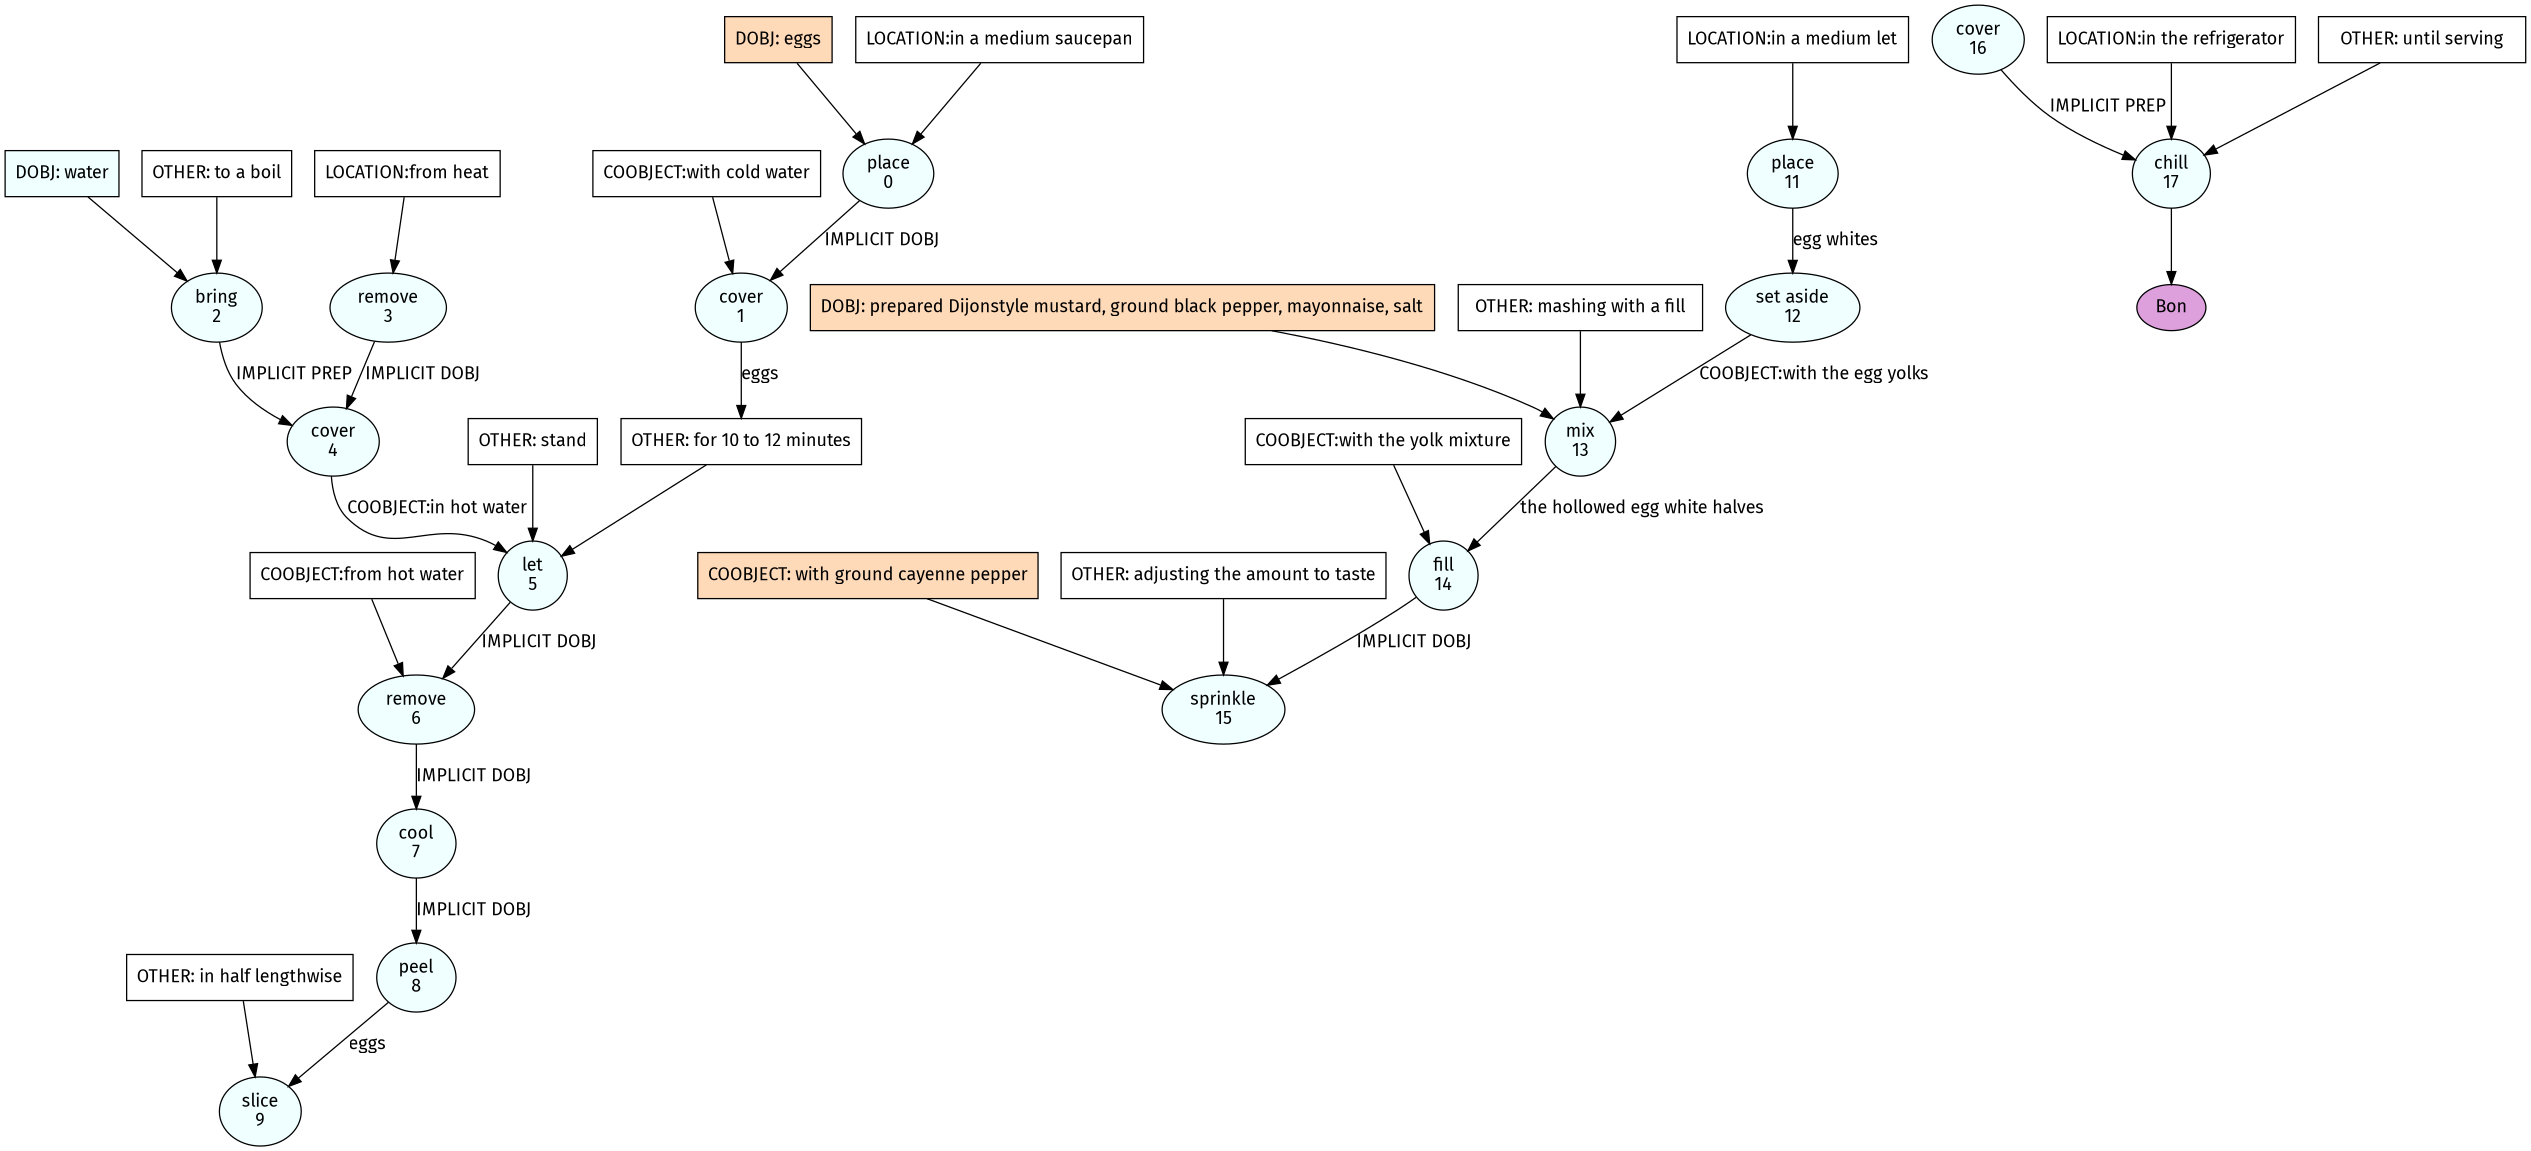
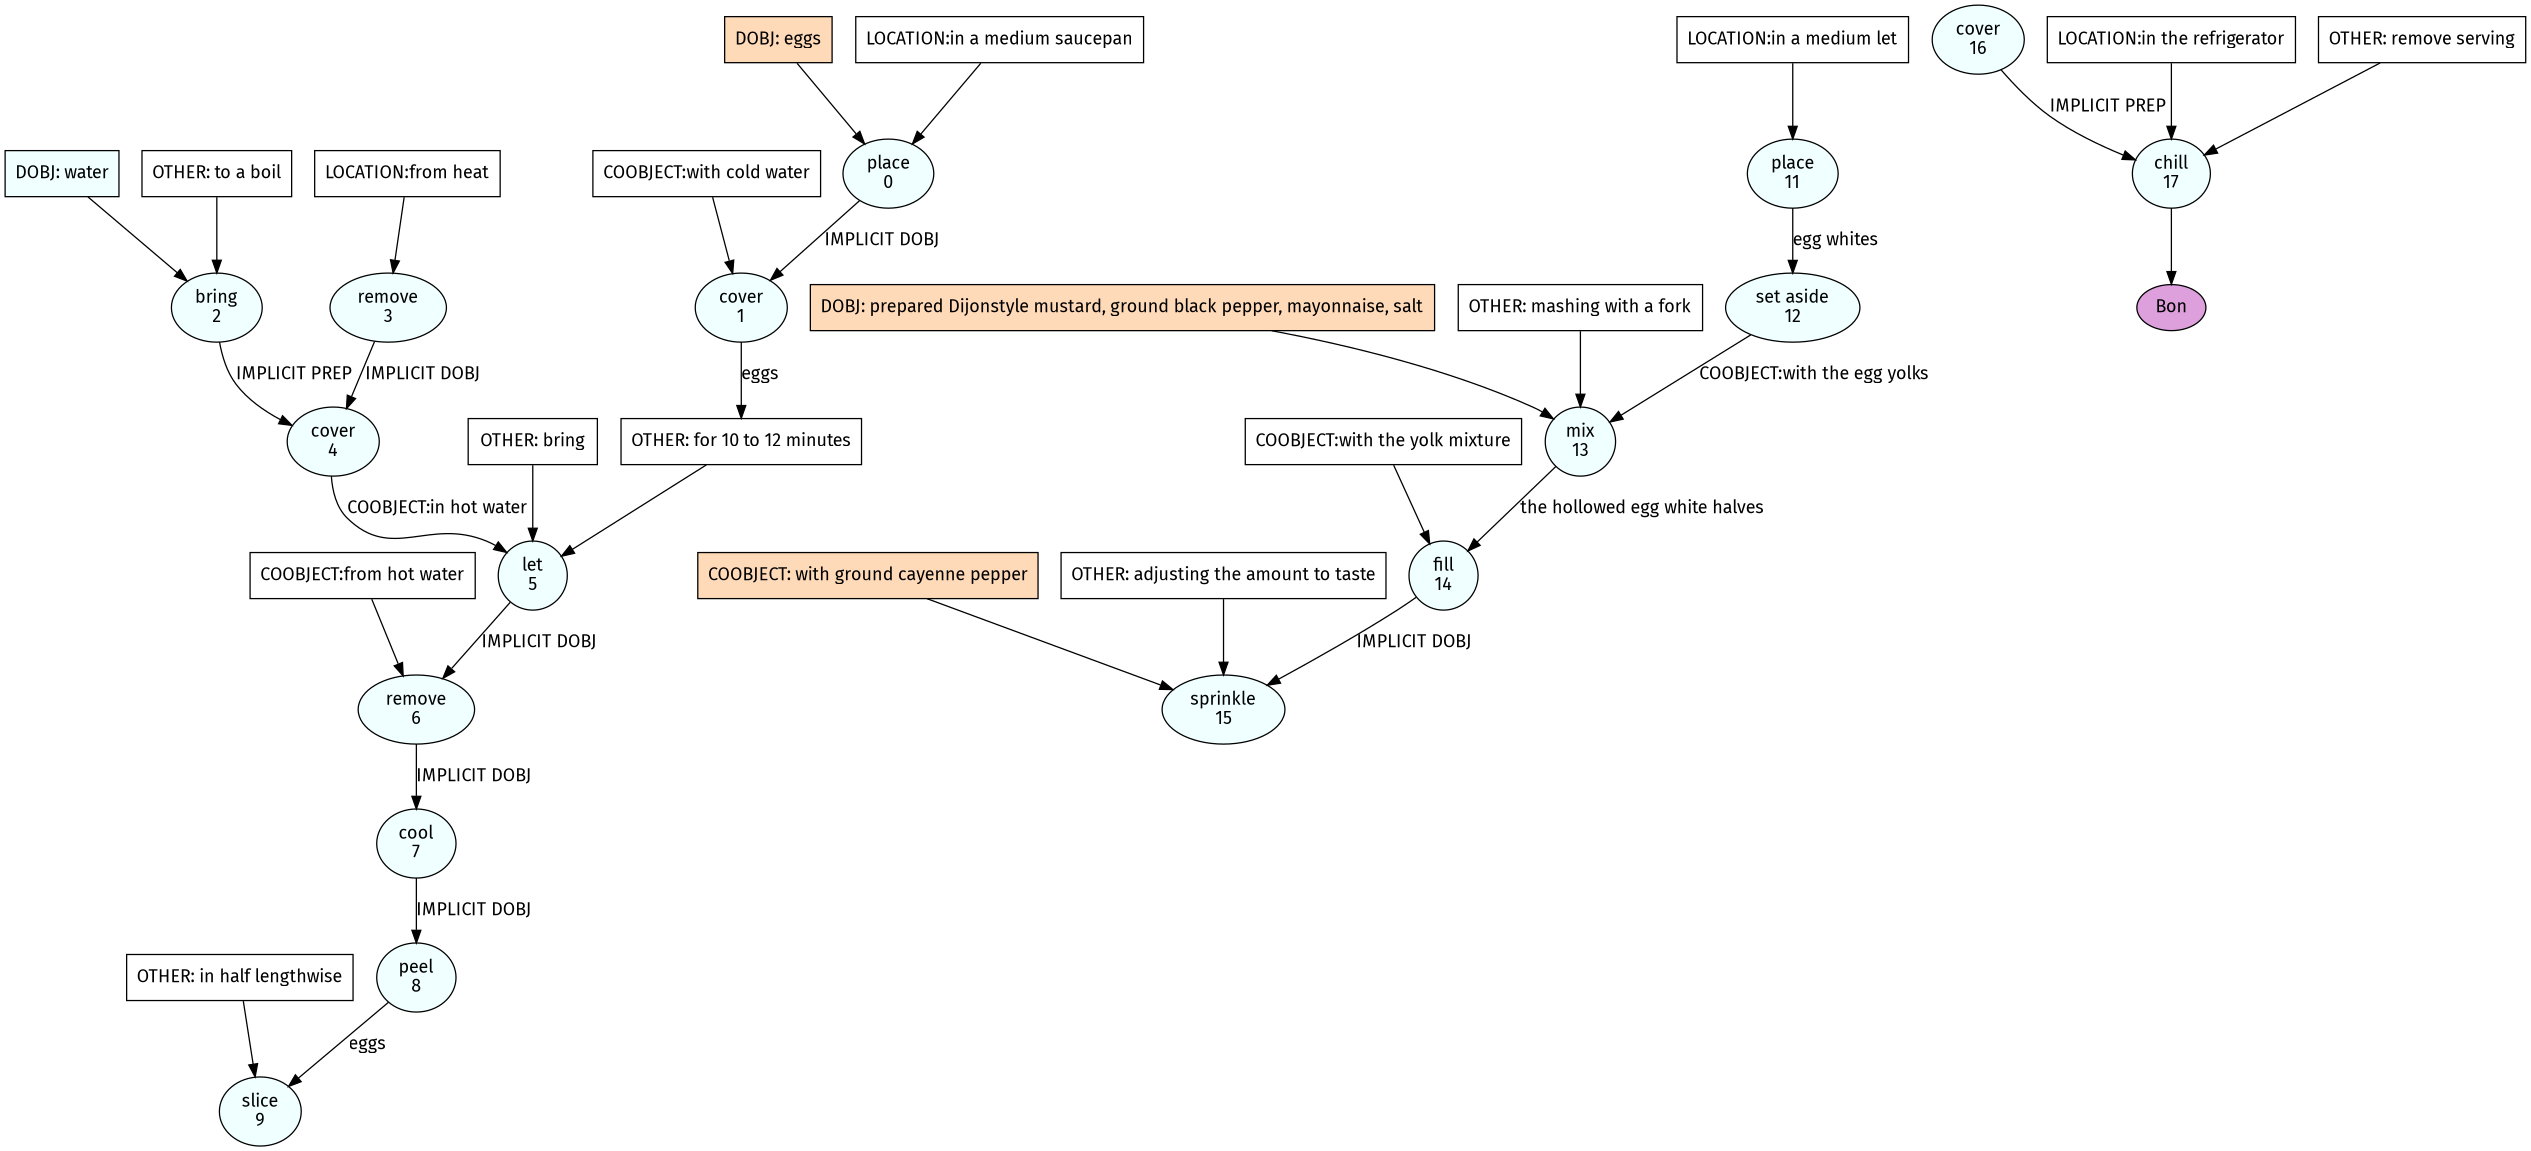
node "OTHER: until serving": label "OTHER: until serving" -> "OTHER: remove serving"
node "OTHER: mashing with a fill": label "OTHER: mashing with a fill" -> "OTHER: mashing with a fork"
node "OTHER: stand": label "OTHER: stand" -> "OTHER: bring"
